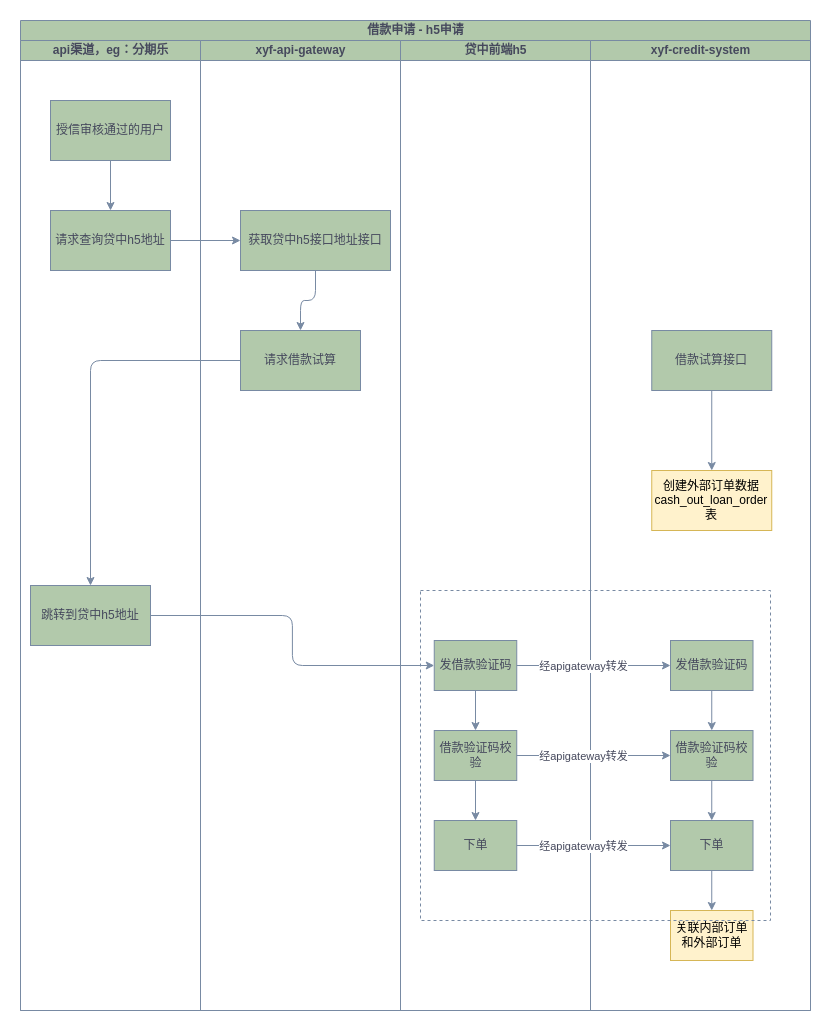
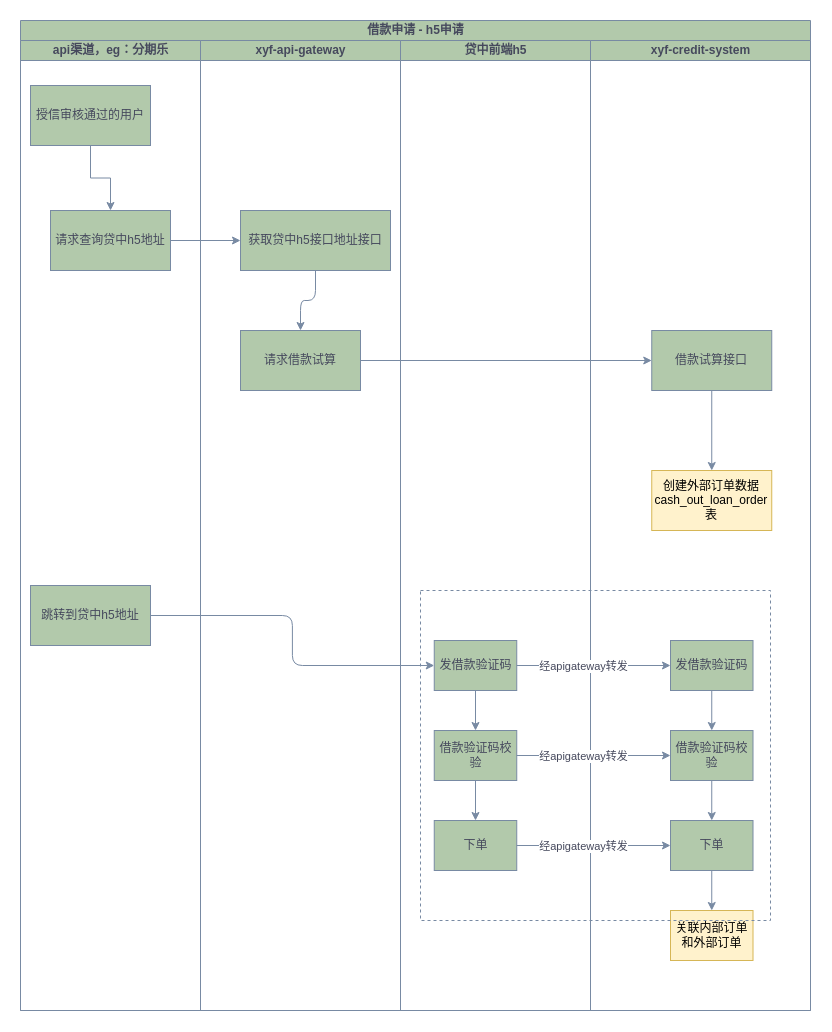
node "授信审核通过的用户": moved (111, 131) -> (91, 116)
edge "请求借款试算" -> "跳转到贷中h5地址": now "请求借款试算" -> "借款试算接口"
